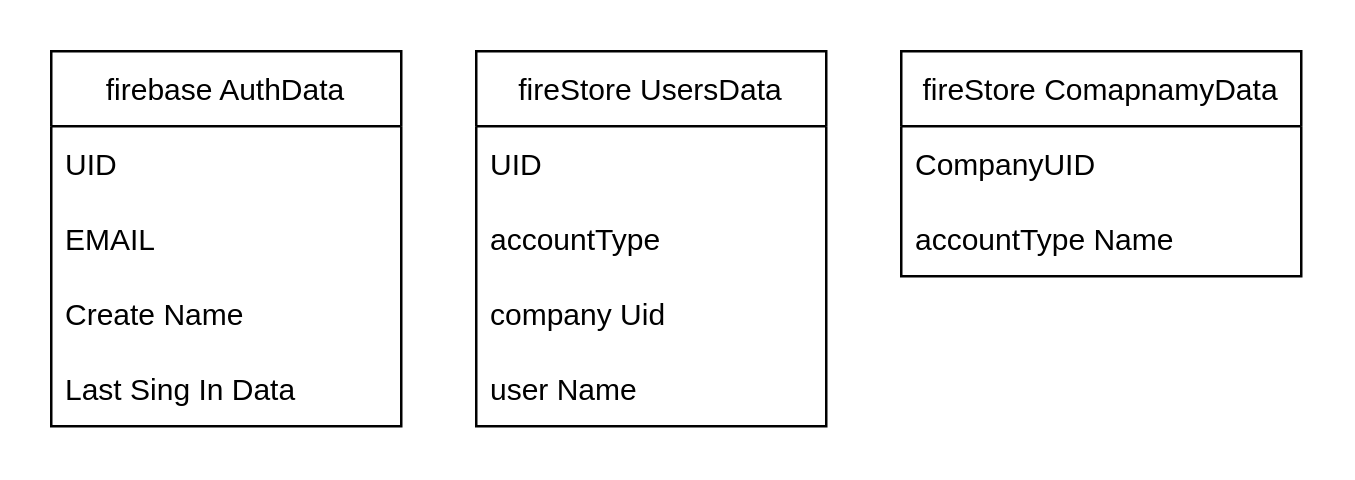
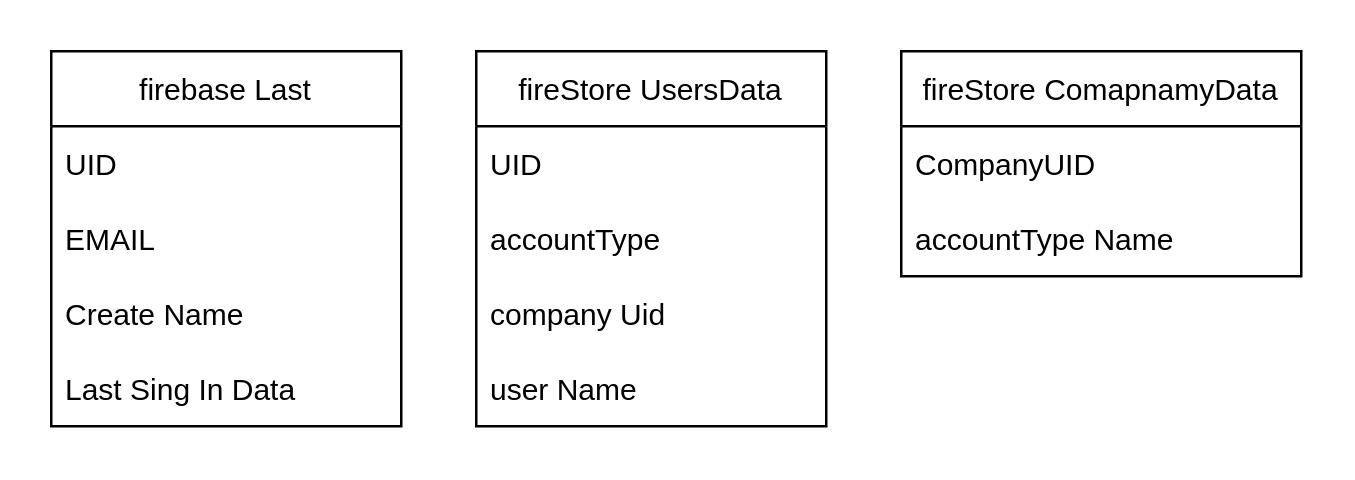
node "firebase AuthData": label "firebase AuthData" -> "firebase Last"
